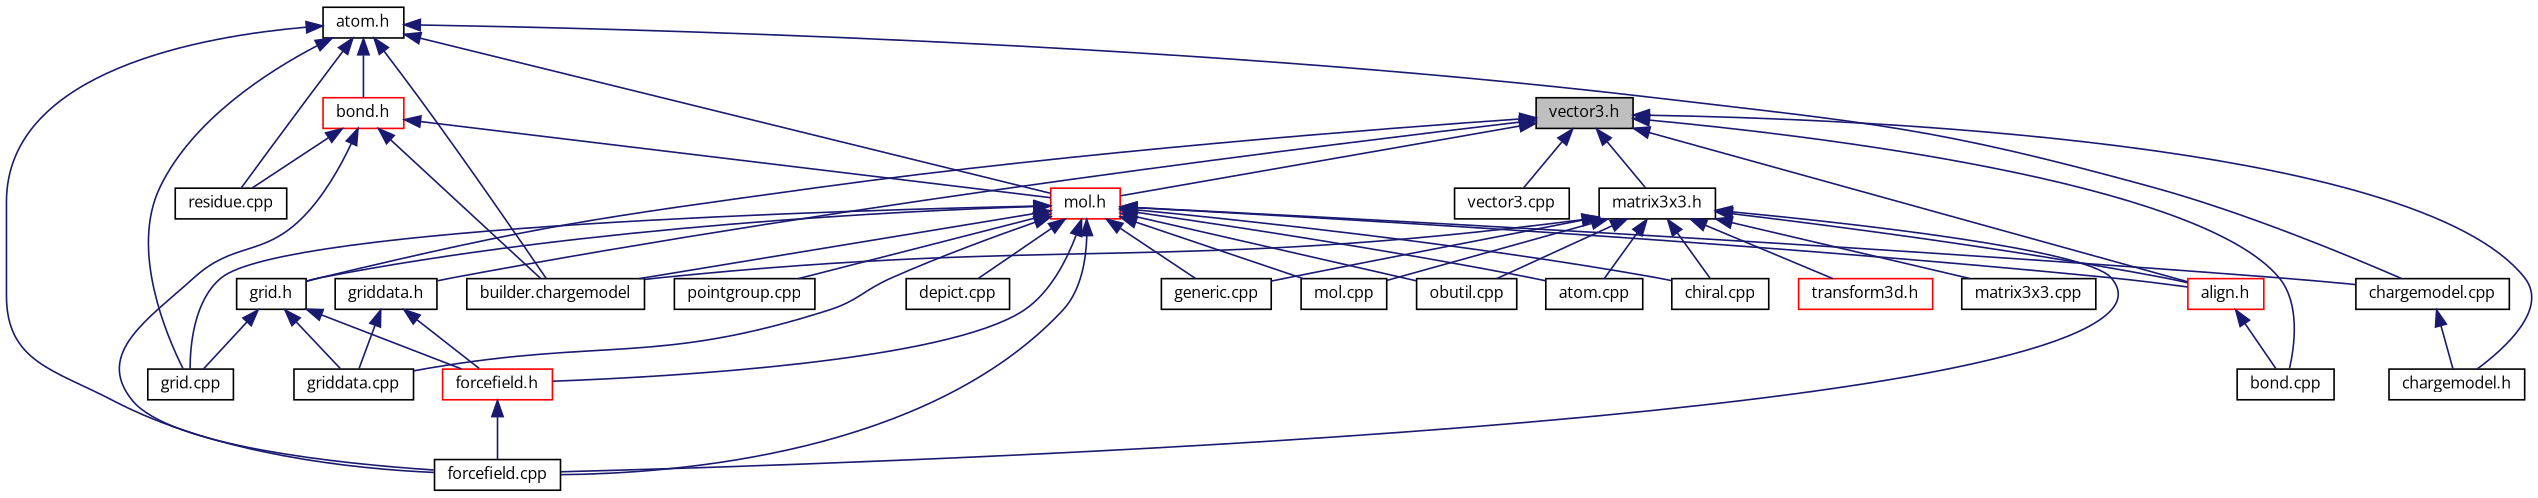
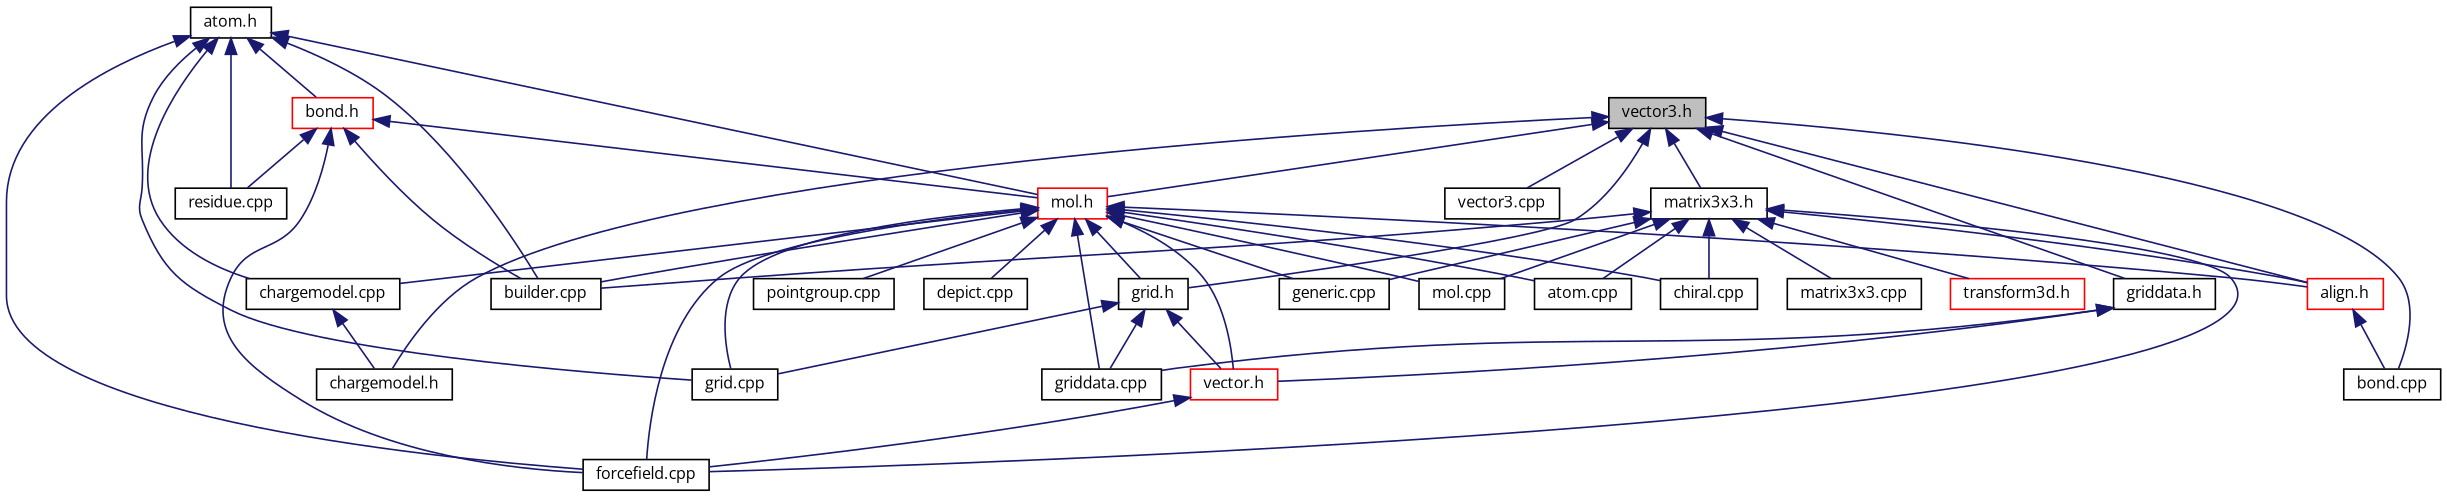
node "builder.chargemodel": label "builder.chargemodel" -> "builder.cpp"
node "obutil.cpp": removed
node "forcefield.h": label "forcefield.h" -> "vector.h"
